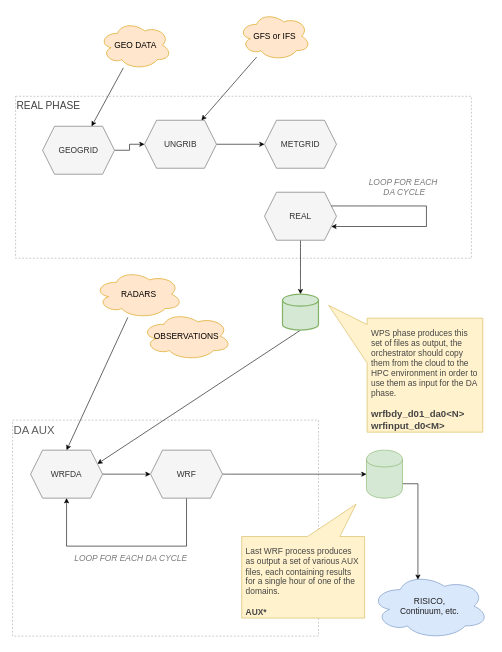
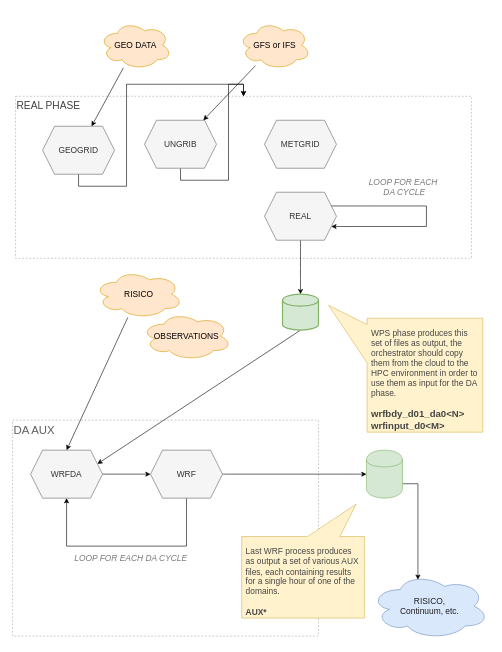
node "GFS or IFS": moved (275, 36) -> (275, 45)
edge "GEOGRID" -> "UNGRIB": now "GEOGRID" -> "REAL PHASE"
edge "UNGRIB" -> "METGRID": now "UNGRIB" -> "REAL PHASE"
node "RADARS": label "RADARS" -> "RISICO"
